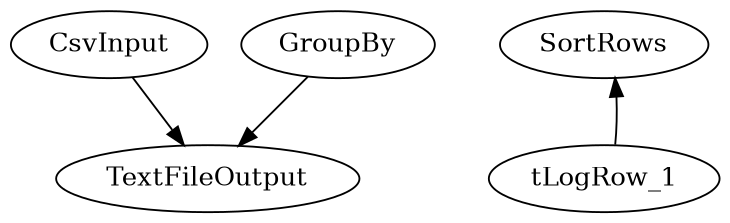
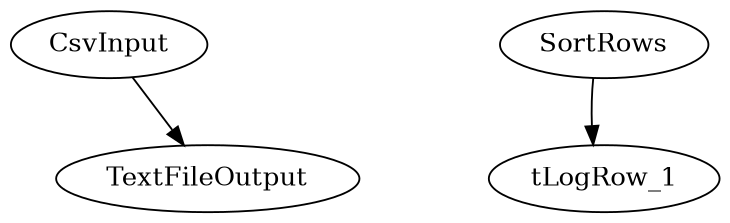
node "GroupBy": removed
edge "tLogRow_1" -> "SortRows": reversed
